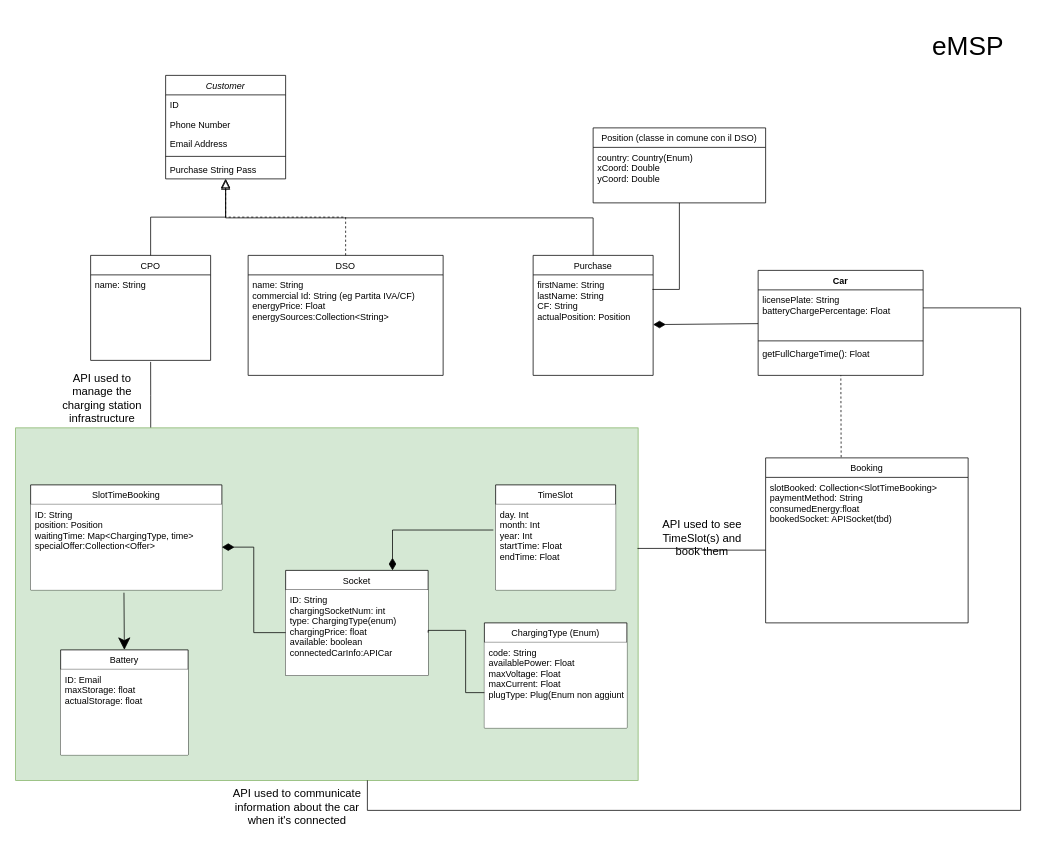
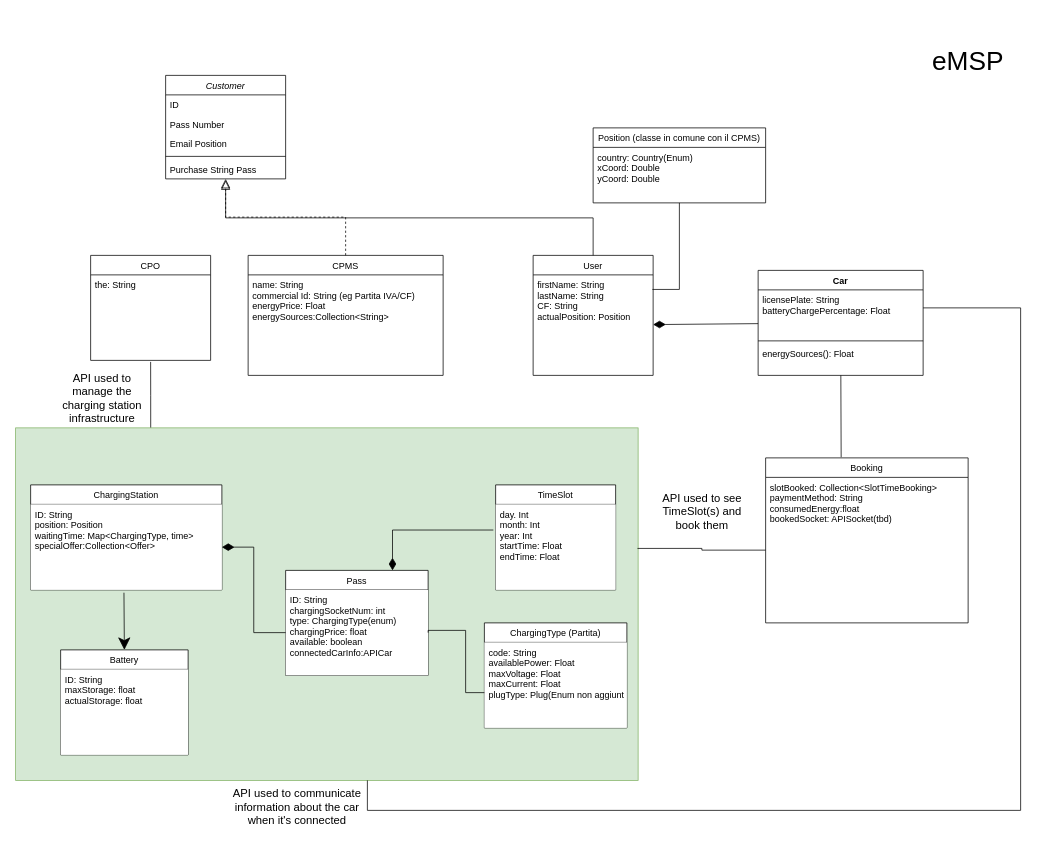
node "eMSP": moved (968, 45) -> (968, 60)
node "Phone Number": label "Phone Number" -> "Pass Number"
node "Position (classe in comune con il DSO)": label "Position (classe in comune con il DSO)" -> "Position (classe in comune con il CPMS)"
node "Email Address": label "Email Address" -> "Email Position"
edge "CPO" -> "Customer": removed
node "DSO": label "DSO" -> "CPMS"
node "Purchase": label "Purchase" -> "User"
node "name: String": label "name: String" -> "the: String"
node "getFullChargeTime(): Float": label "getFullChargeTime(): Float" -> "energySources(): Float"
edge "Car" -- "Booking": style dashed -> solid
node "SlotTimeBooking": label "SlotTimeBooking" -> "ChargingStation"
node "API used to see TimeSlot(s) and book them": moved (702, 537) -> (702, 511)
node "Socket": label "Socket" -> "Pass"
node "ChargingType (Enum)": label "ChargingType (Enum)" -> "ChargingType (Partita)"
node "ID: Email maxStorage: float actualStorage: float": label "ID: Email maxStorage: float actualStorage: float" -> "ID: String maxStorage: float actualStorage: float"
